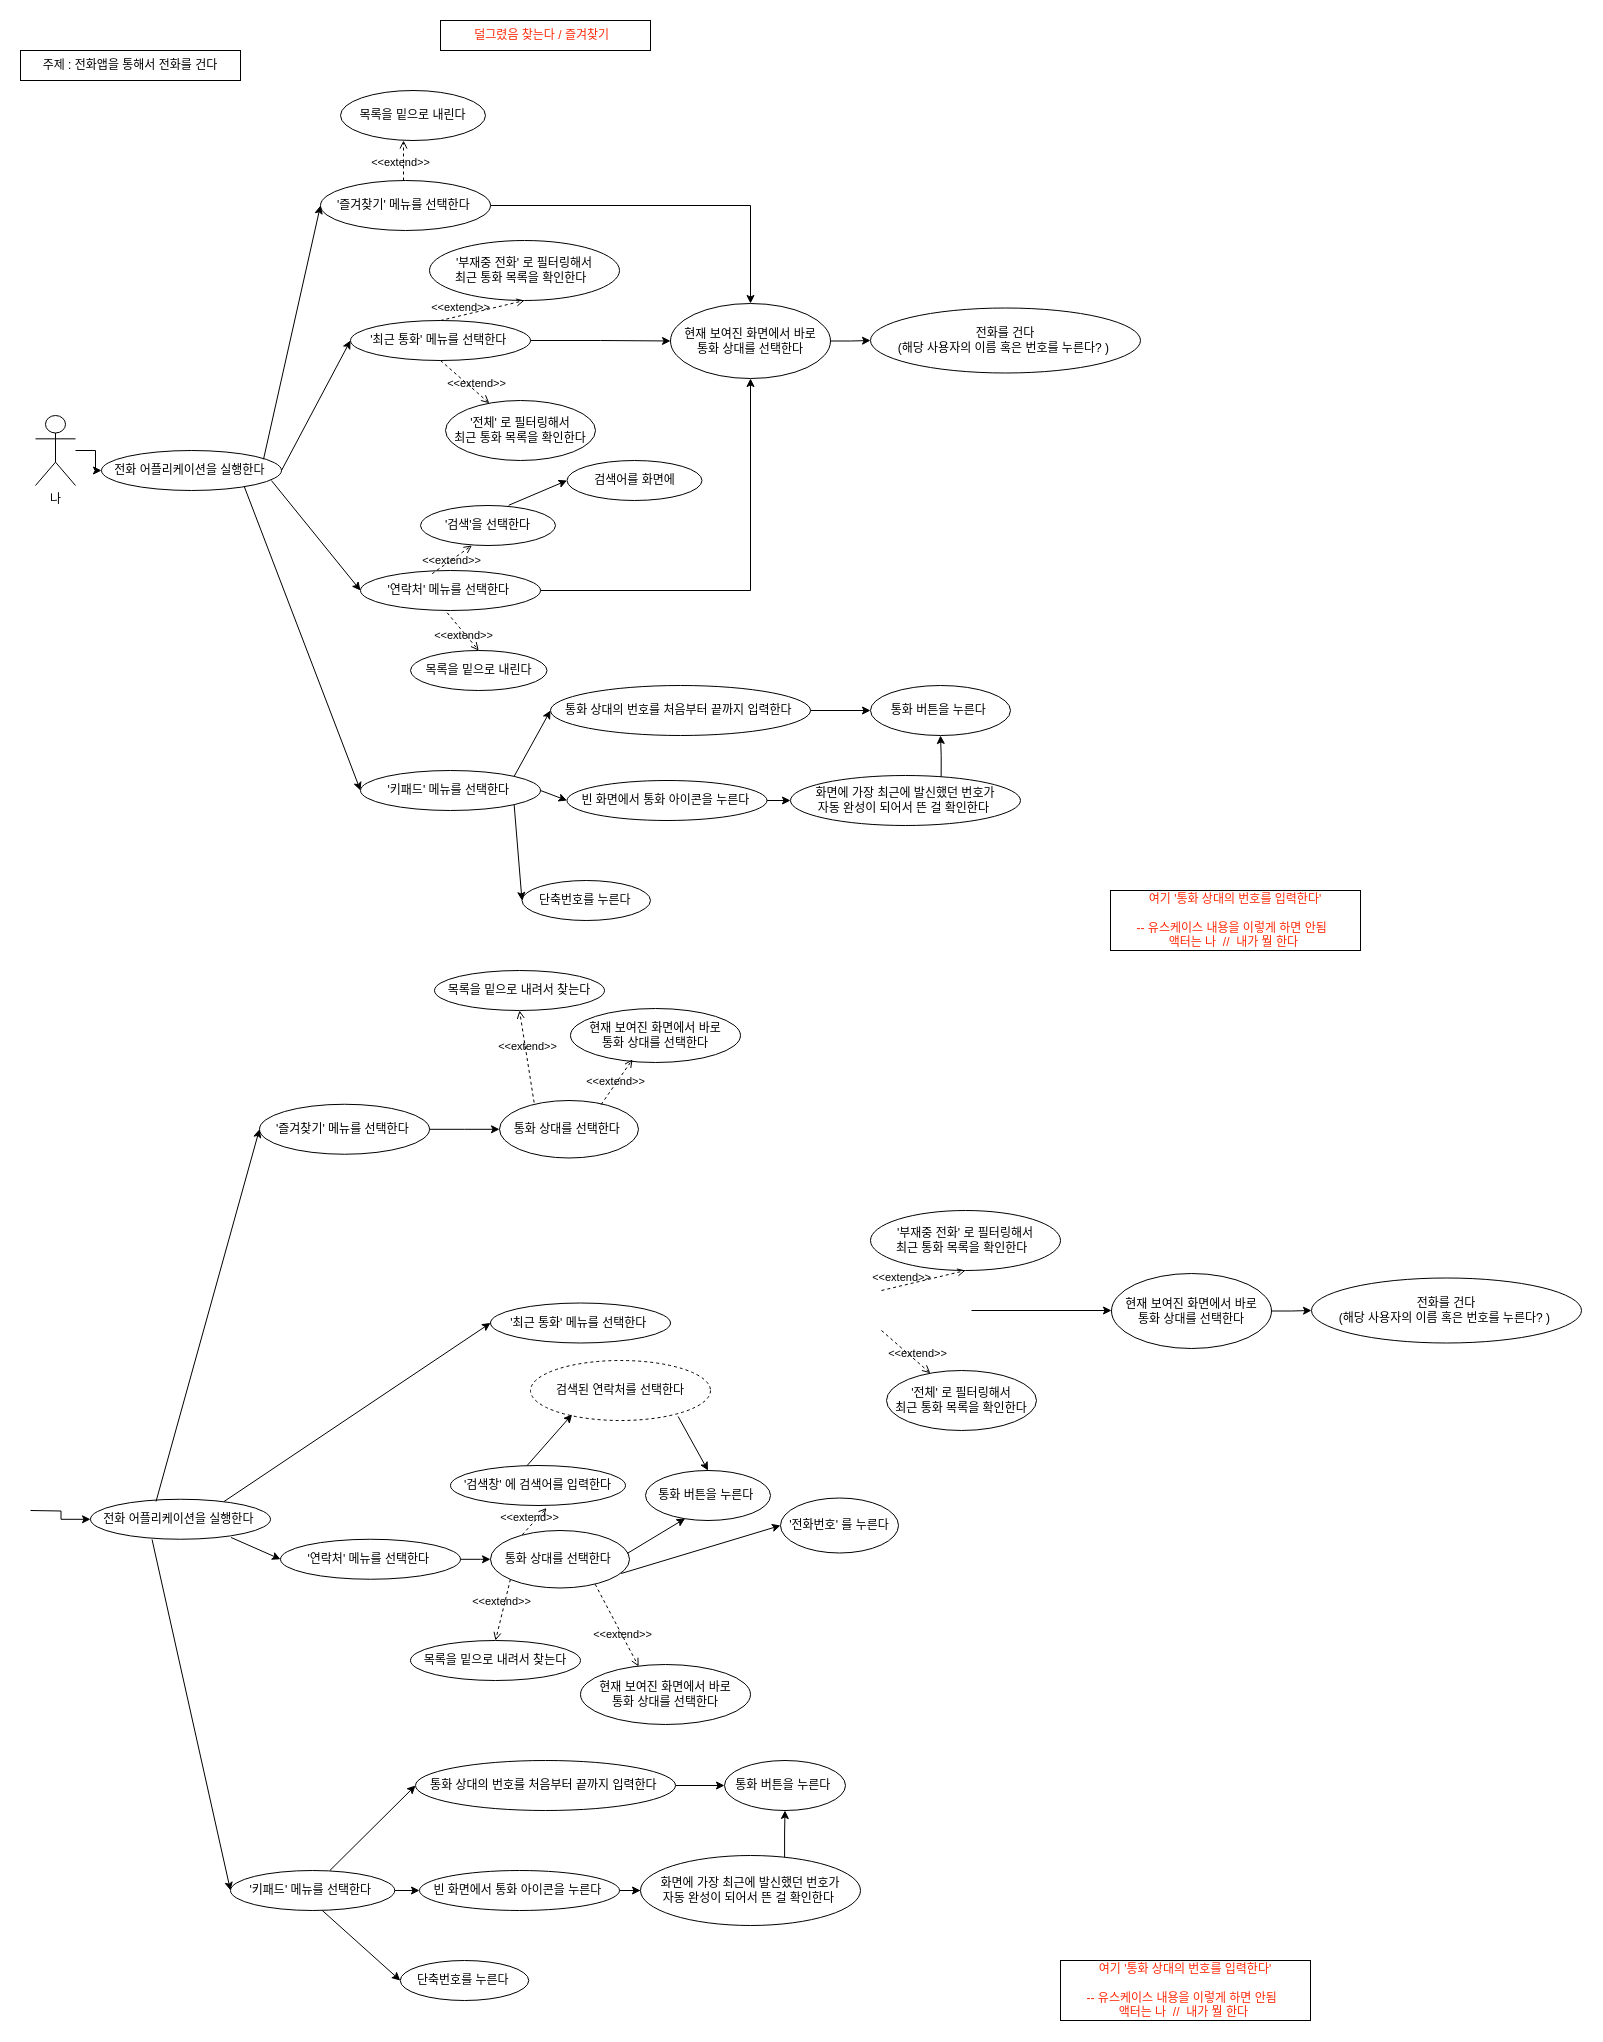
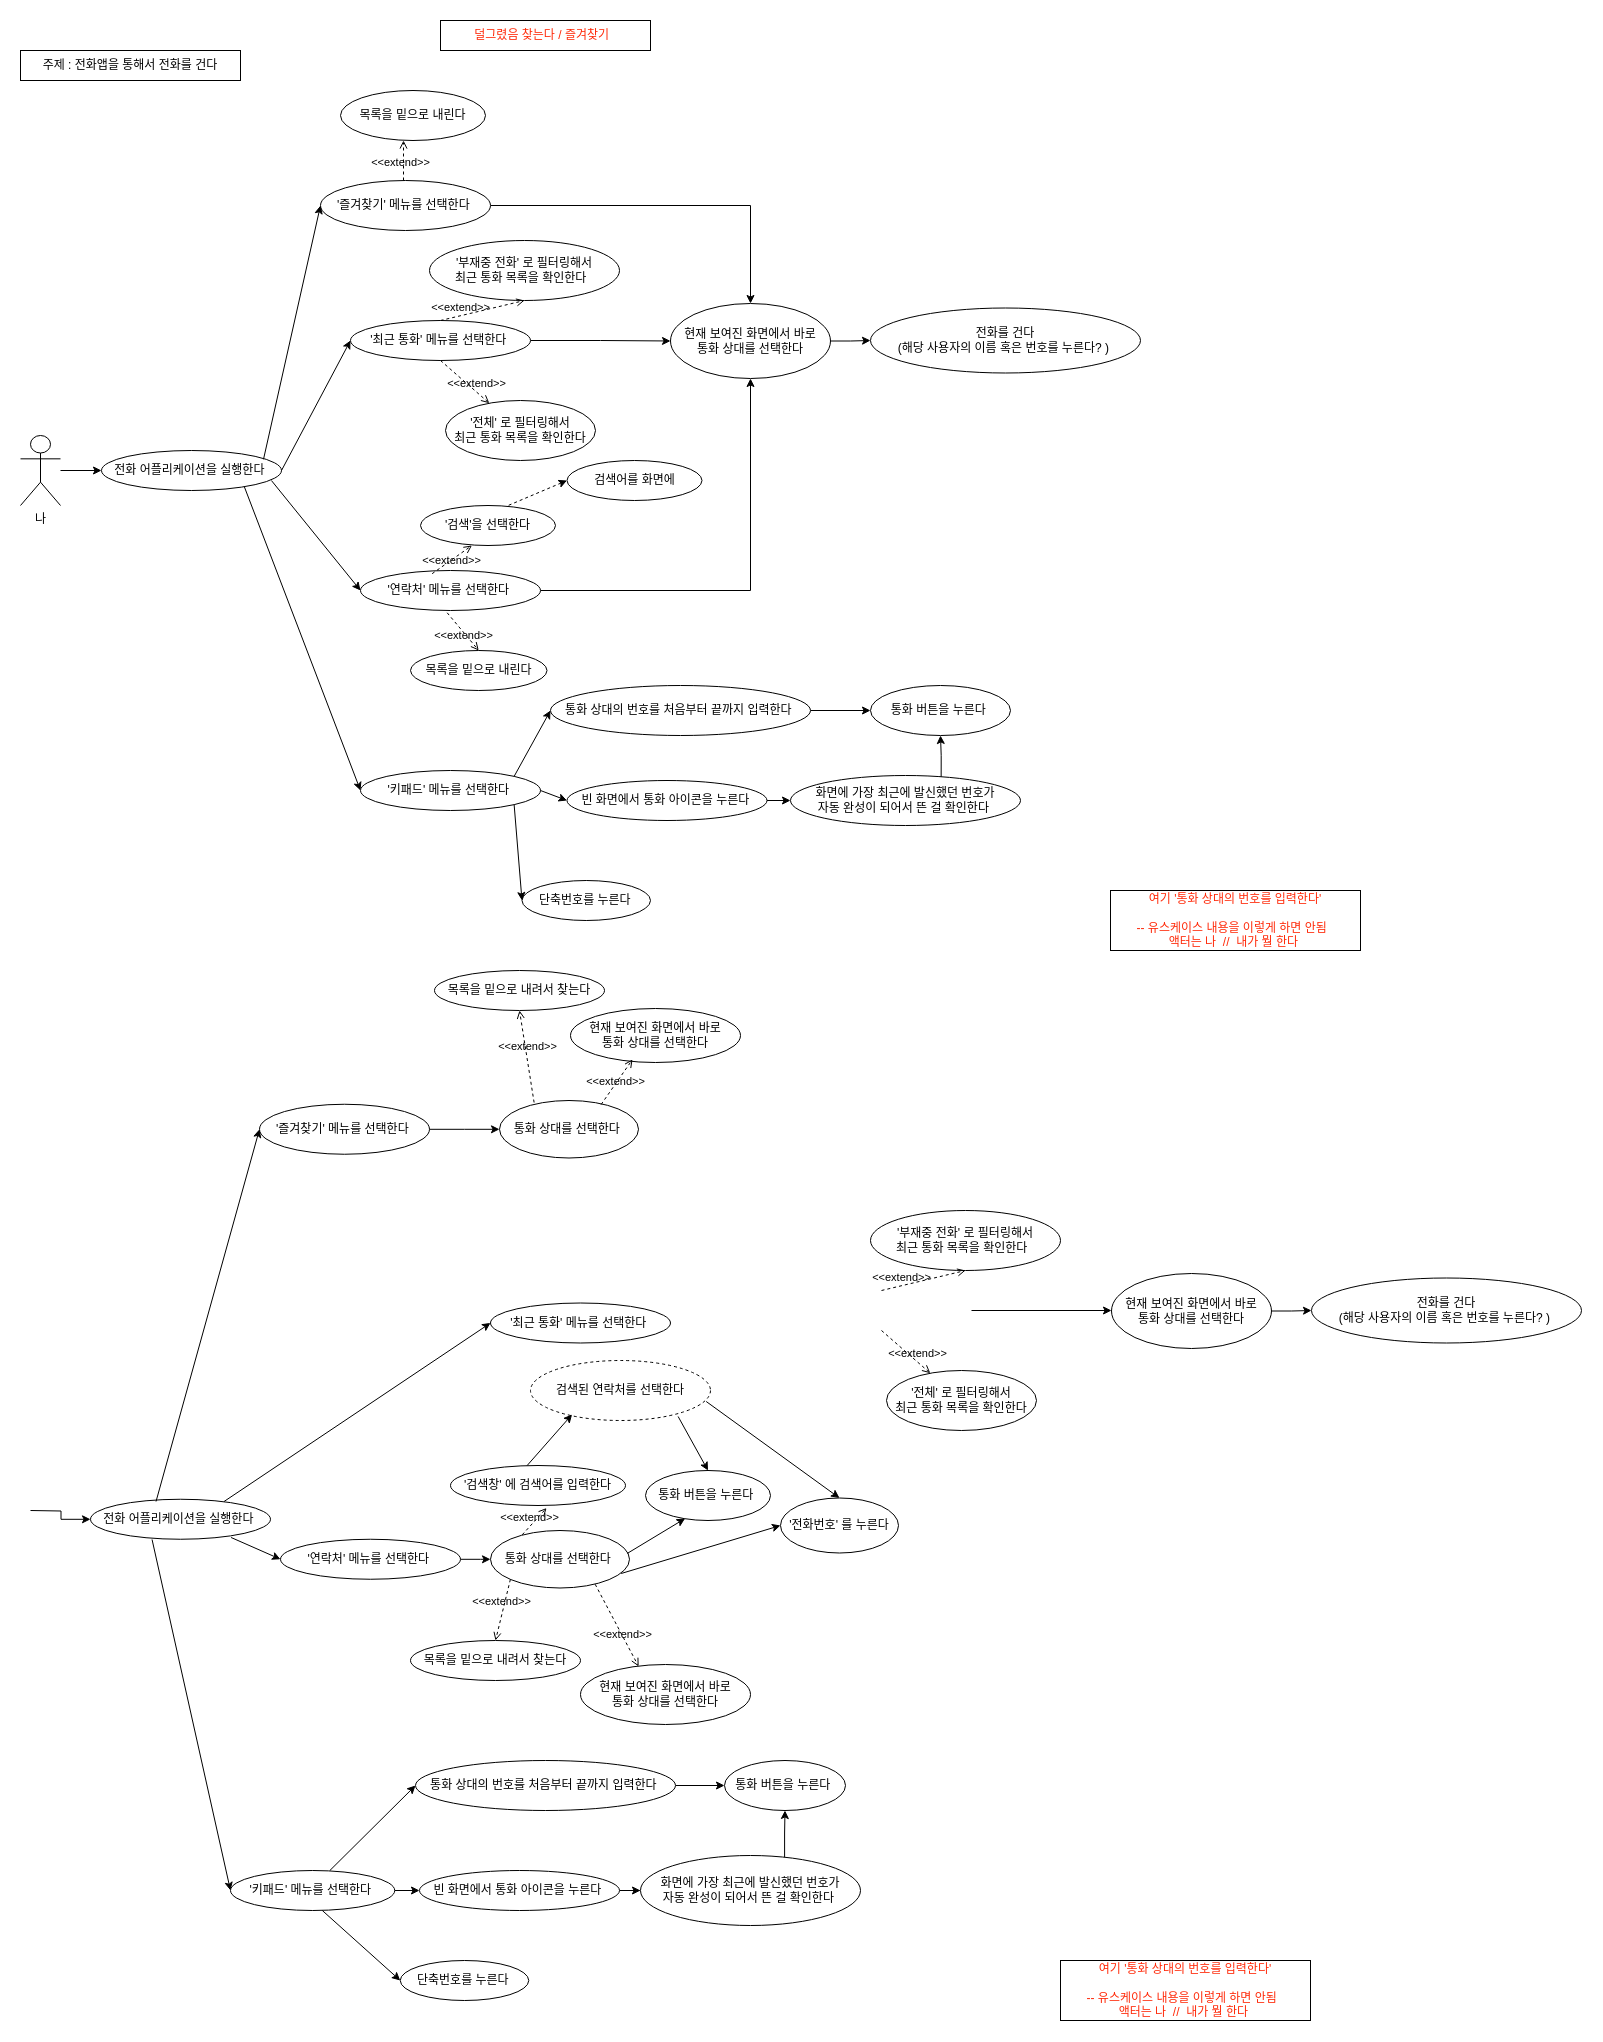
node "나": moved (56, 451) -> (41, 471)
edge "'검색'을 선택한다" -> "검색어를 화면에": style solid -> dashed
edge "검색된 연락처를 선택한다" -> "'전화번호' 를 누른다": added
